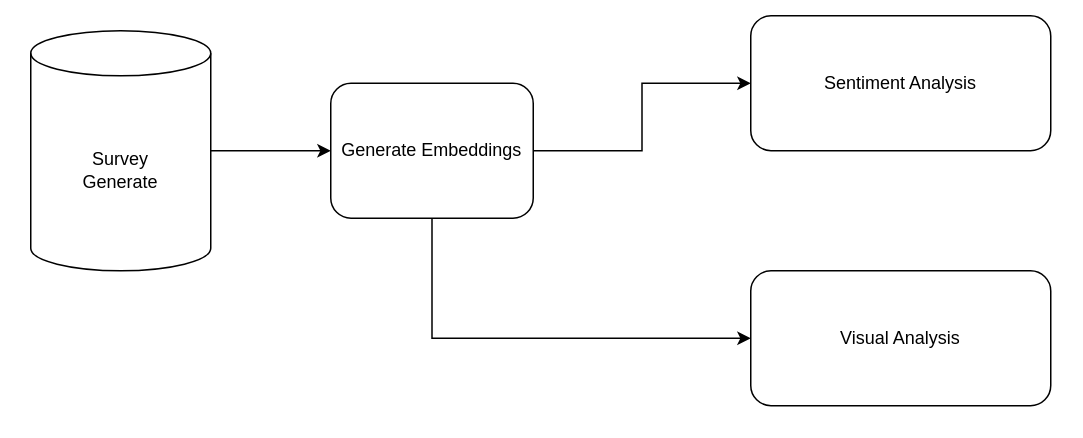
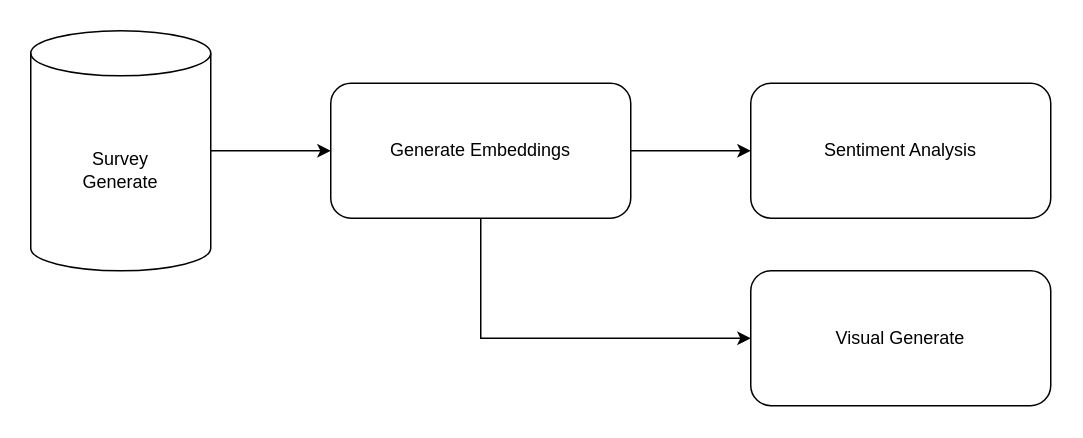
node "Sentiment Analysis": moved (901, 83) -> (901, 151)
node "Generate Embeddings": size 203x135 -> 300x135
node "Visual Analysis": label "Visual Analysis" -> "Visual Generate"
